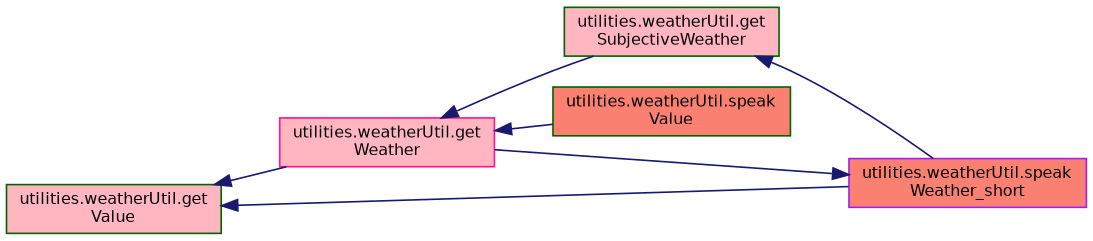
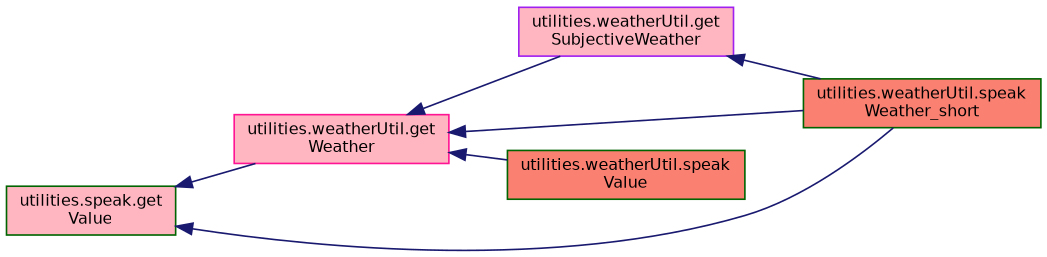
node "utilities.weatherUtil.get SubjectiveWeather": color darkgreen -> purple
edge "utilities.weatherUtil.get Weather" -> "utilities.weatherUtil.speak Weather_short": reversed
node "utilities.weatherUtil.speak Weather_short": color purple -> darkgreen
node "utilities.weatherUtil.get Value": label "utilities.weatherUtil.get Value" -> "utilities.speak.get Value"
